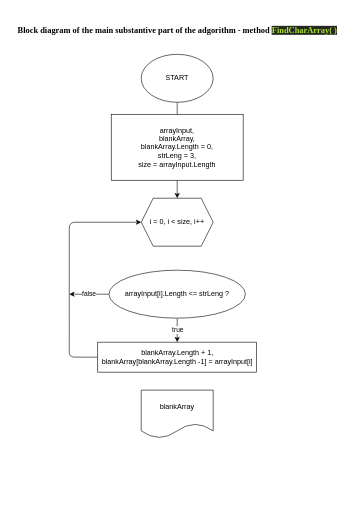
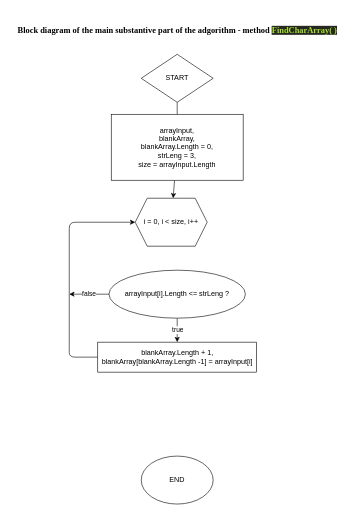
node "START": shape ellipse -> diamond
node "i = 0, i < size, i++": moved (177, 222) -> (171, 222)
node "blankArray": removed
node "END": added
